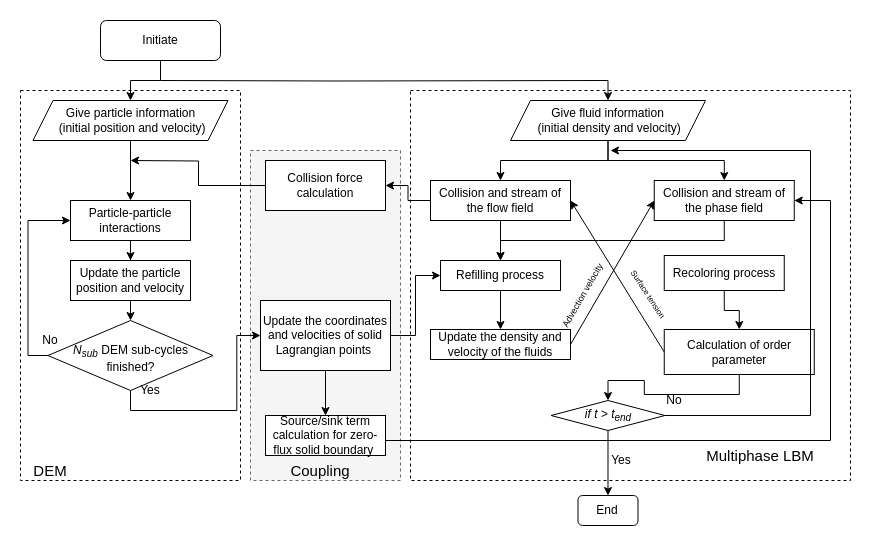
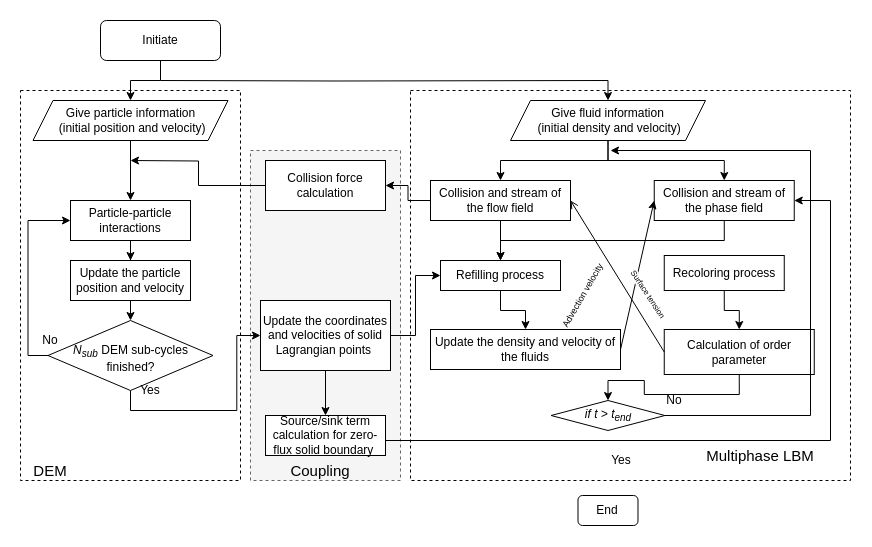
edge "Calculation of order parameter" -> "Collision and stream of the flow field": arrowhead classic -> open
node "Update the density and velocity of the fluids": size 140x30 -> 190x40
edge "if t > tend" -> "End": removed
